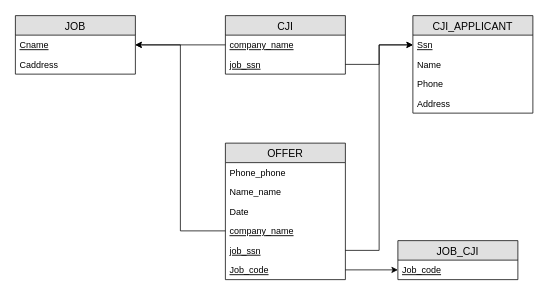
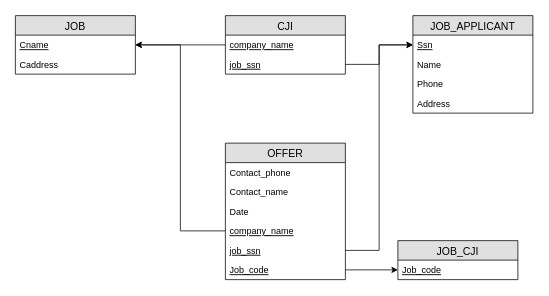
node "CJI_APPLICANT": label "CJI_APPLICANT" -> "JOB_APPLICANT"
node "Phone_phone": label "Phone_phone" -> "Contact_phone"
node "Name_name": label "Name_name" -> "Contact_name"
